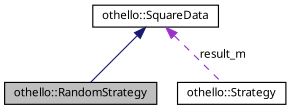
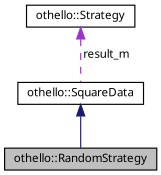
edge "othello::Strategy" -> "othello::SquareData": reversed
